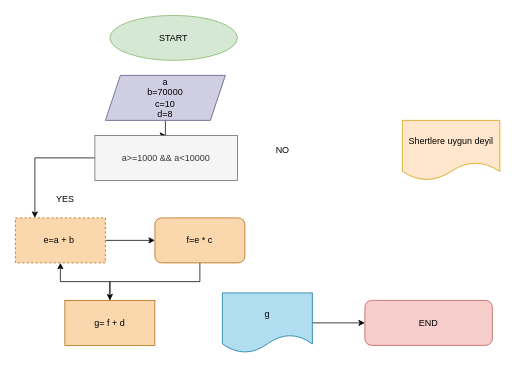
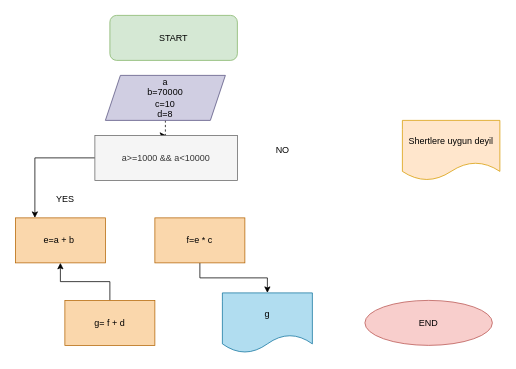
node "START": shape ellipse -> rounded rectangle
edge "a b=70000 c=10 d=8" -> "a>=1000 && a<10000": style solid -> dashed
node "e=a + b": style dashed -> solid
edge "e=a + b" -> "f=e * c": removed
node "f=e * c": shape rounded rectangle -> rectangle
edge "f=e * c" -> "g= f + d": now "f=e * c" -> "g"
edge "g" -> "END": removed
node "END": shape rounded rectangle -> ellipse
